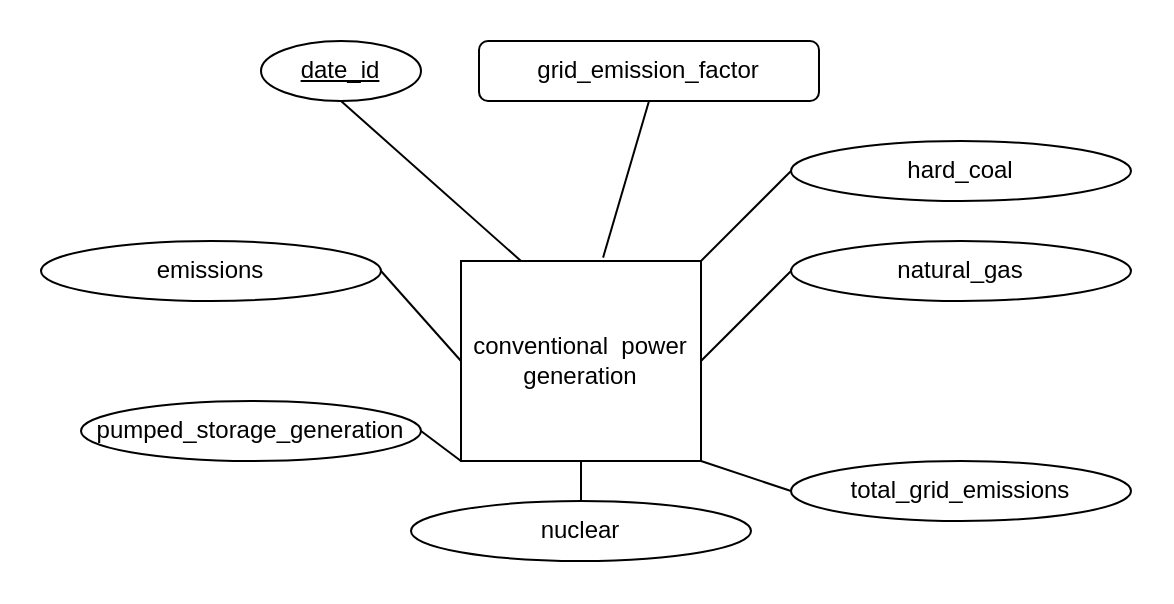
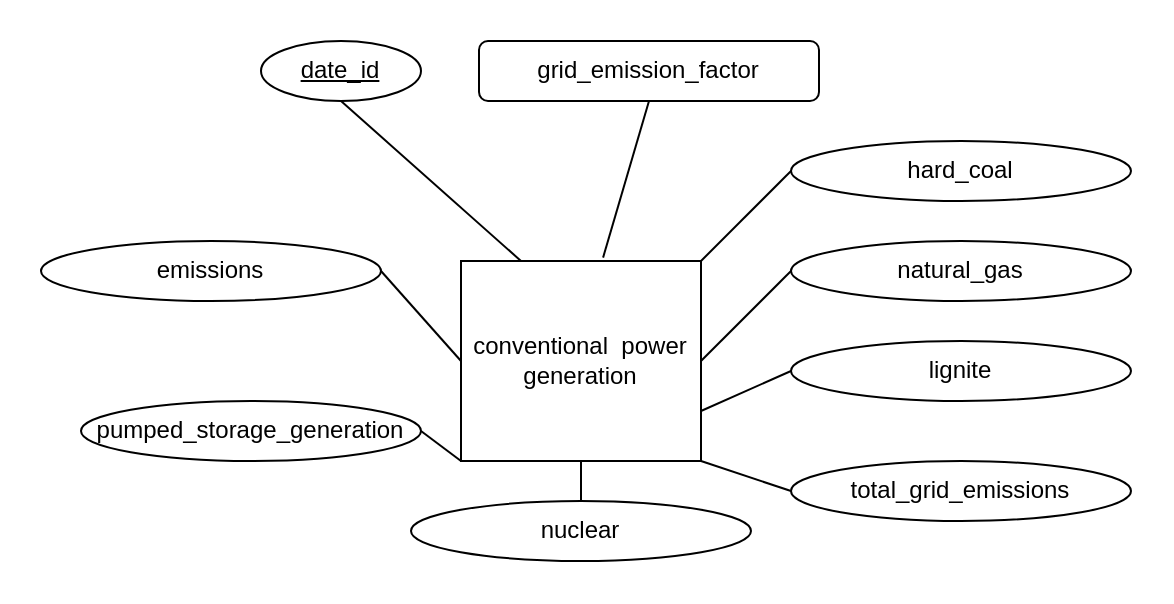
node "lignite": added
edge "conventional power generation" -- "lignite": added
